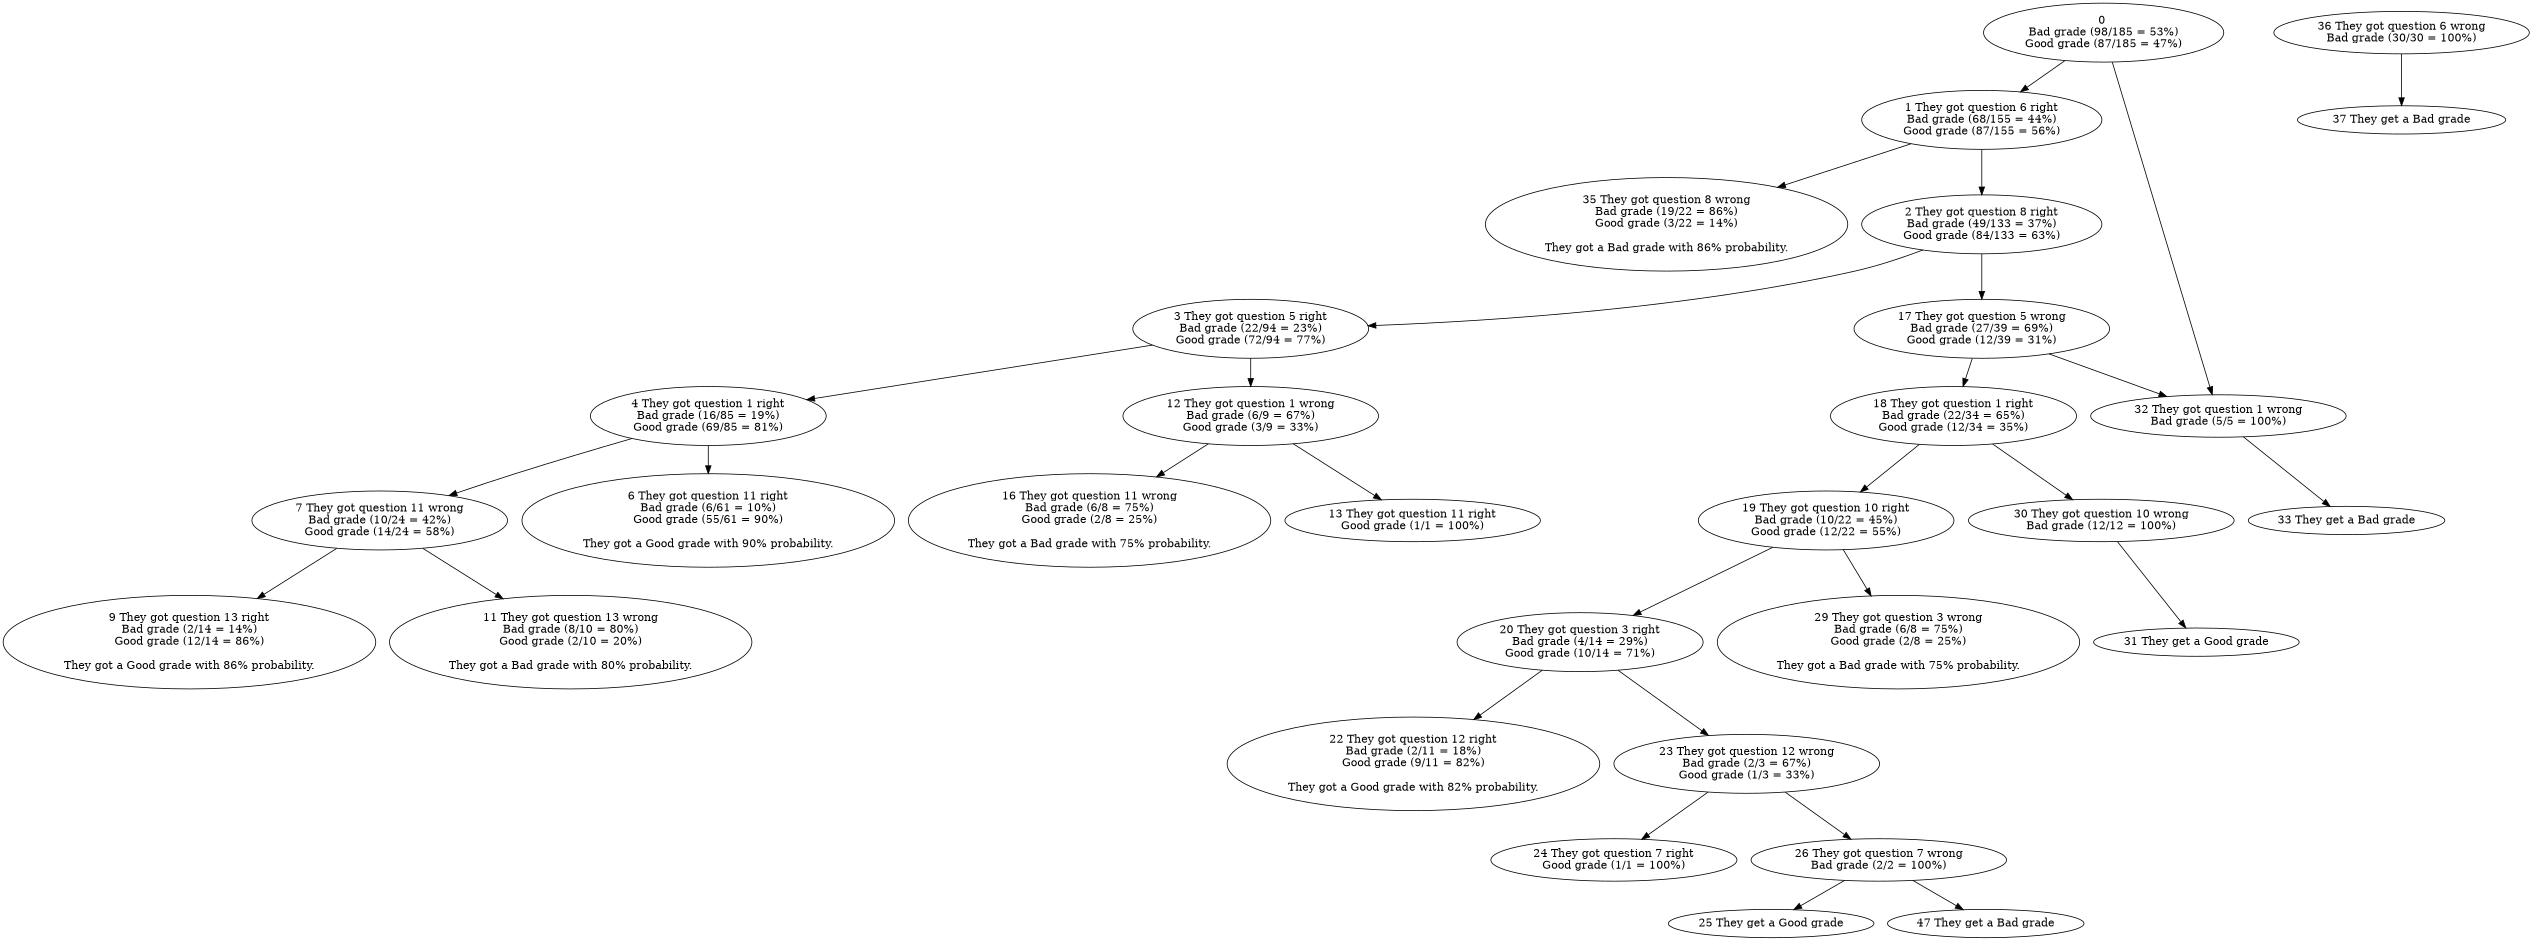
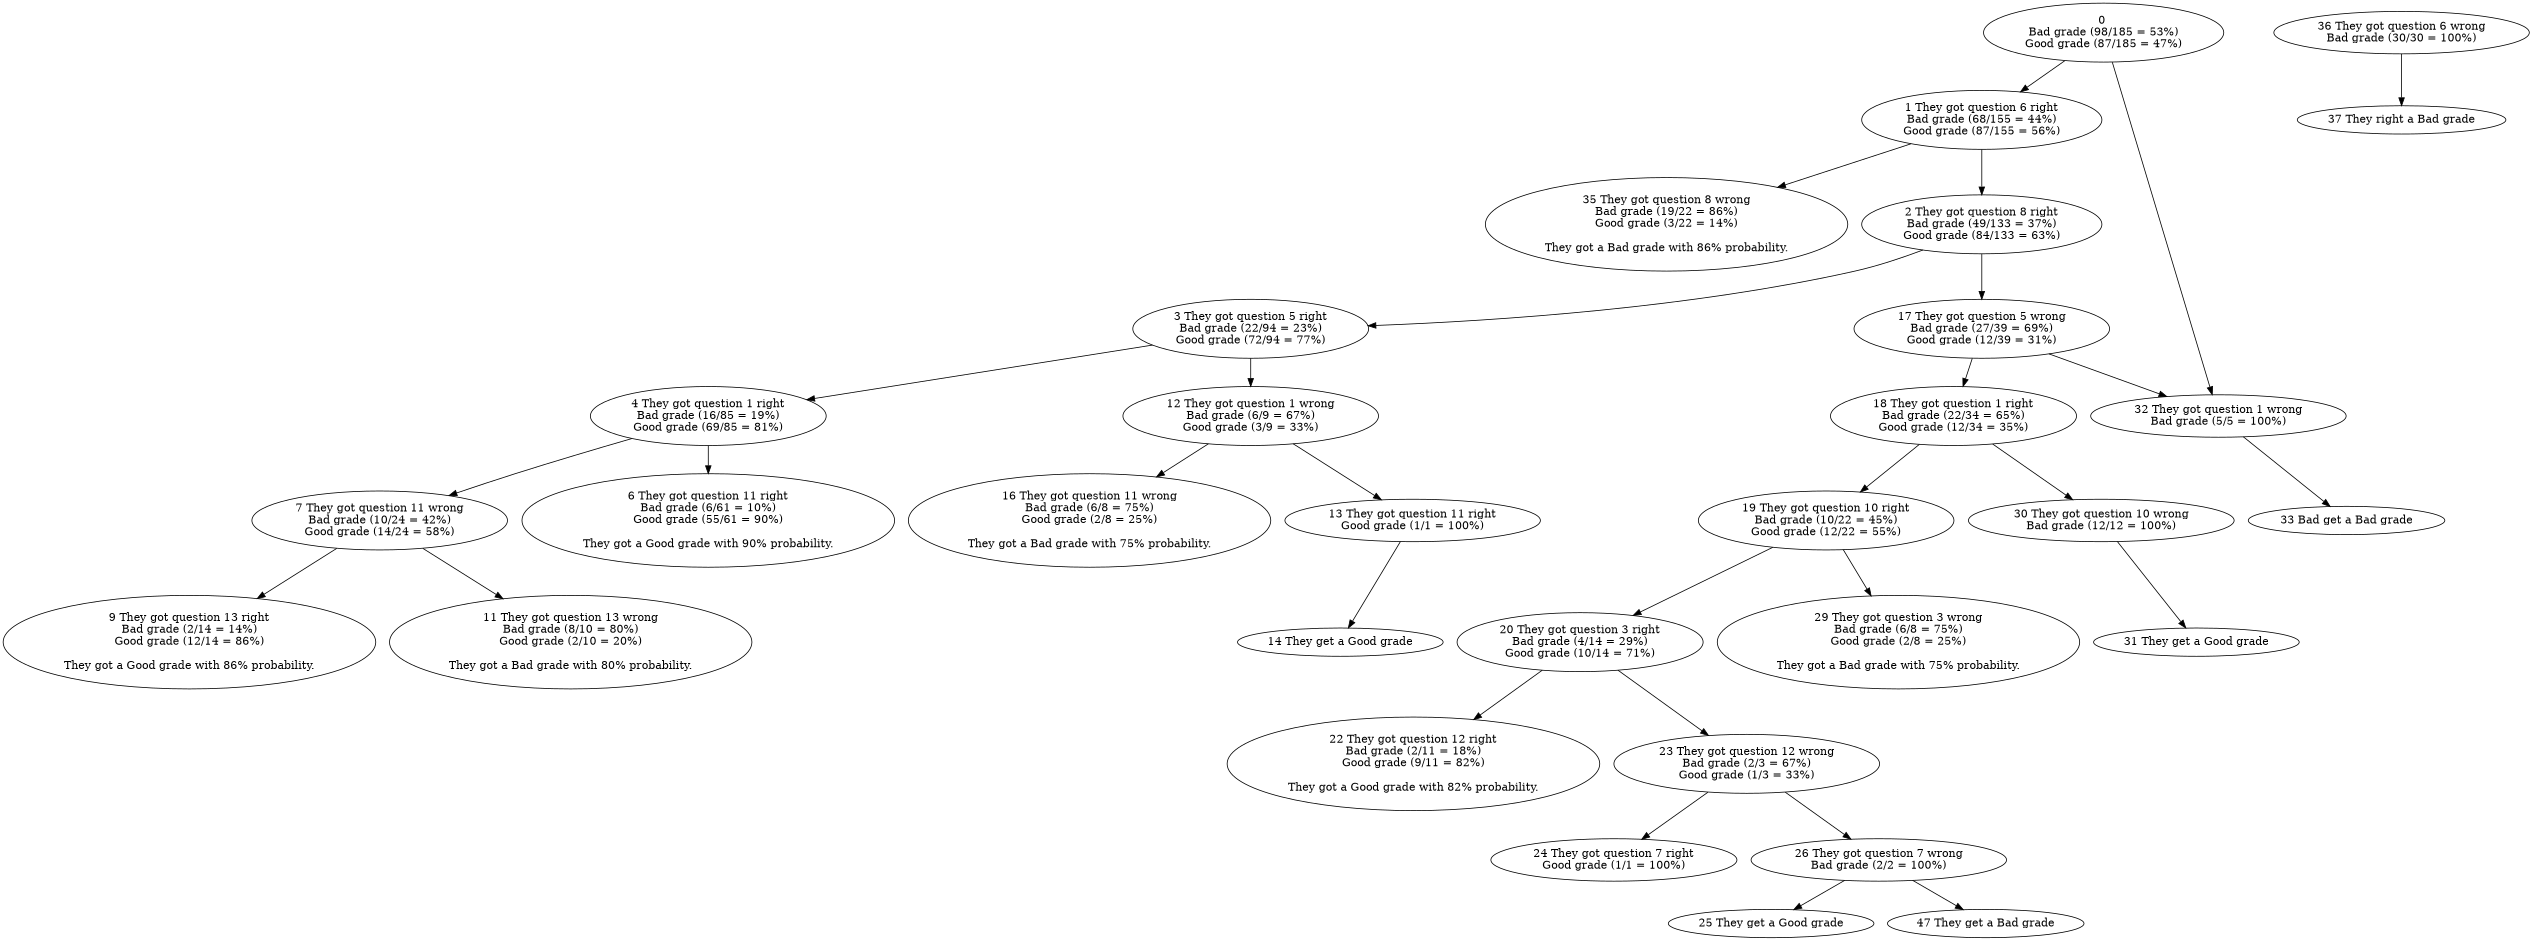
node "37 They get a Bad grade": label "37 They get a Bad grade" -> "37 They right a Bad grade"
node "33 They get a Bad grade": label "33 They get a Bad grade" -> "33 Bad get a Bad grade"
node "14 They get a Good grade": added
